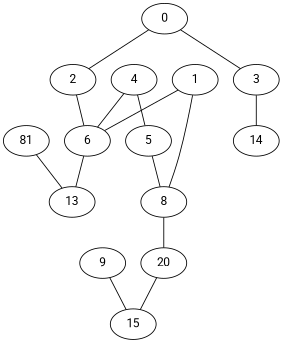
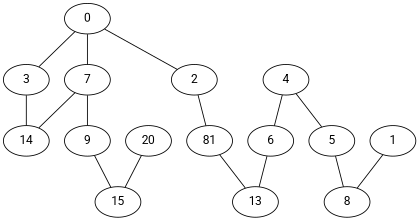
node "7": added
edge "1" -- "6": removed
edge "2" -- "6": now "2" -- "81"
edge "8" -- "20": removed
